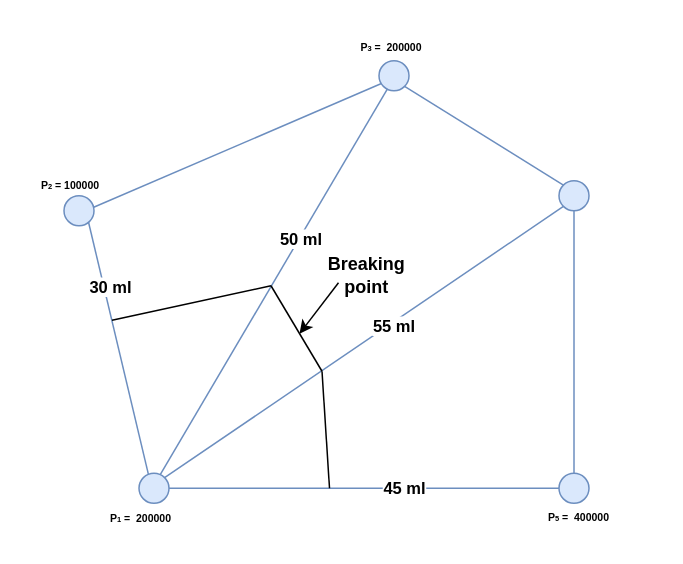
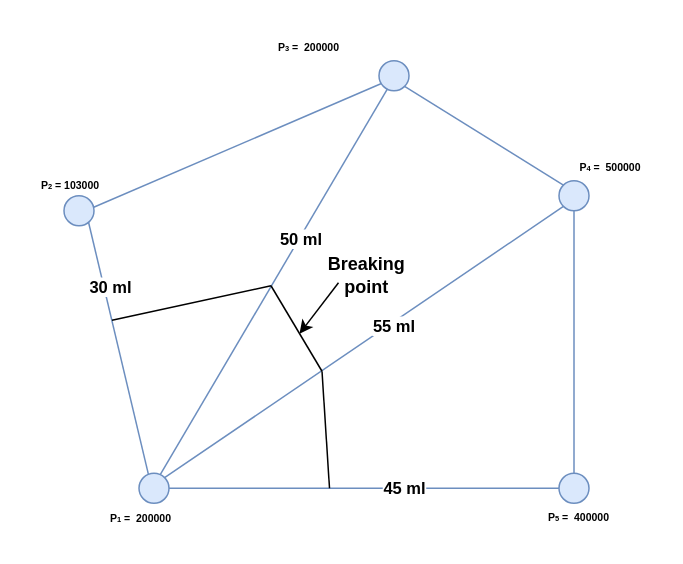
node "P3 = 200000": moved (392, 46) -> (309, 46)
node "P4 = 500000": added
node "P2 = 100000": label "P2 = 100000" -> "P2 = 103000"
